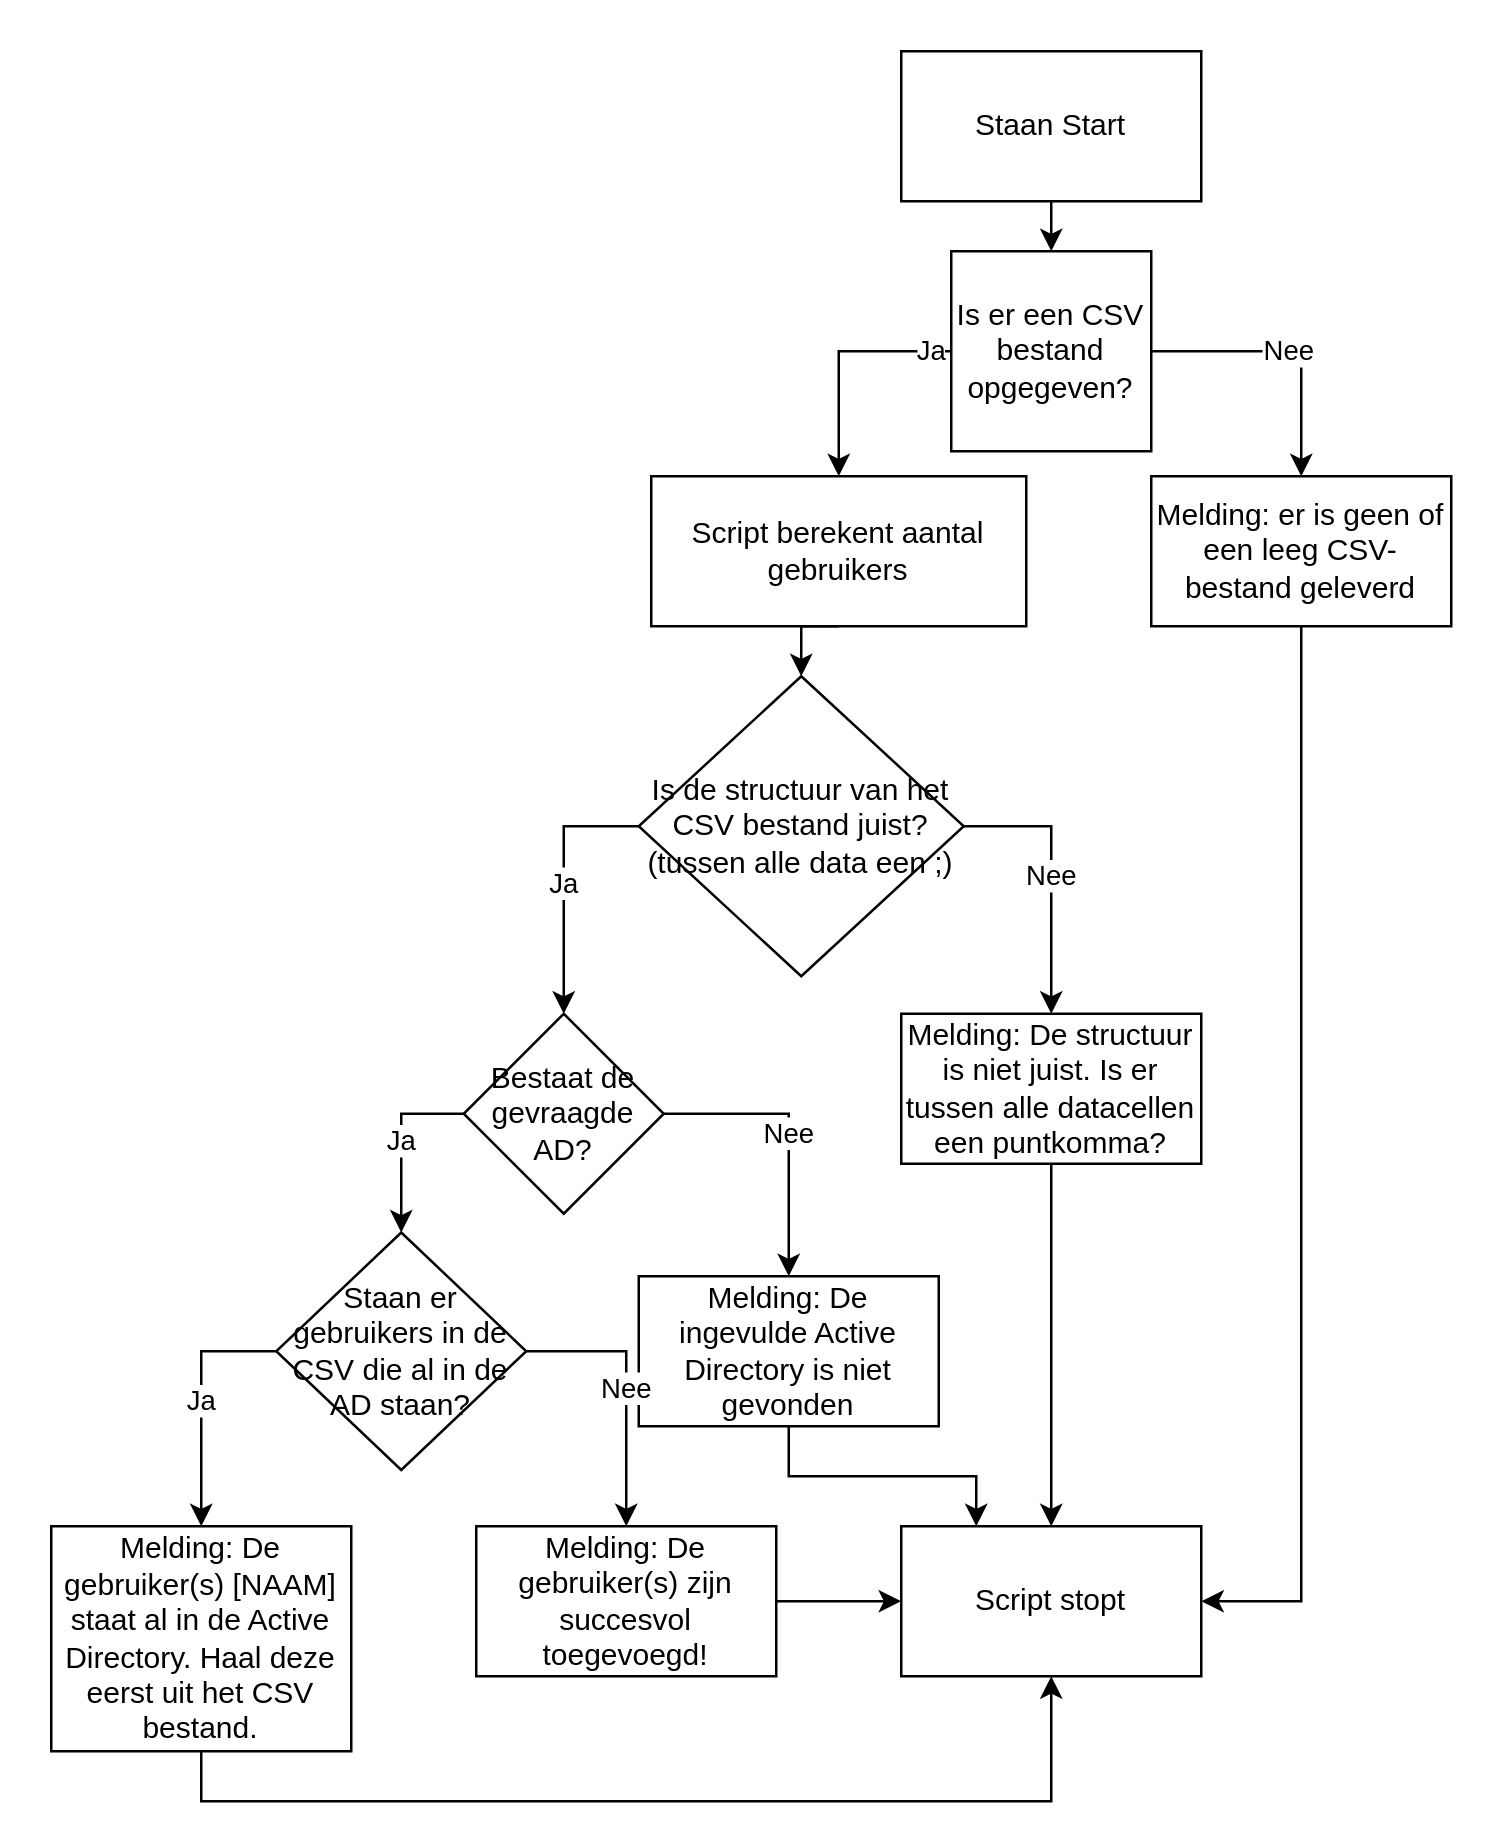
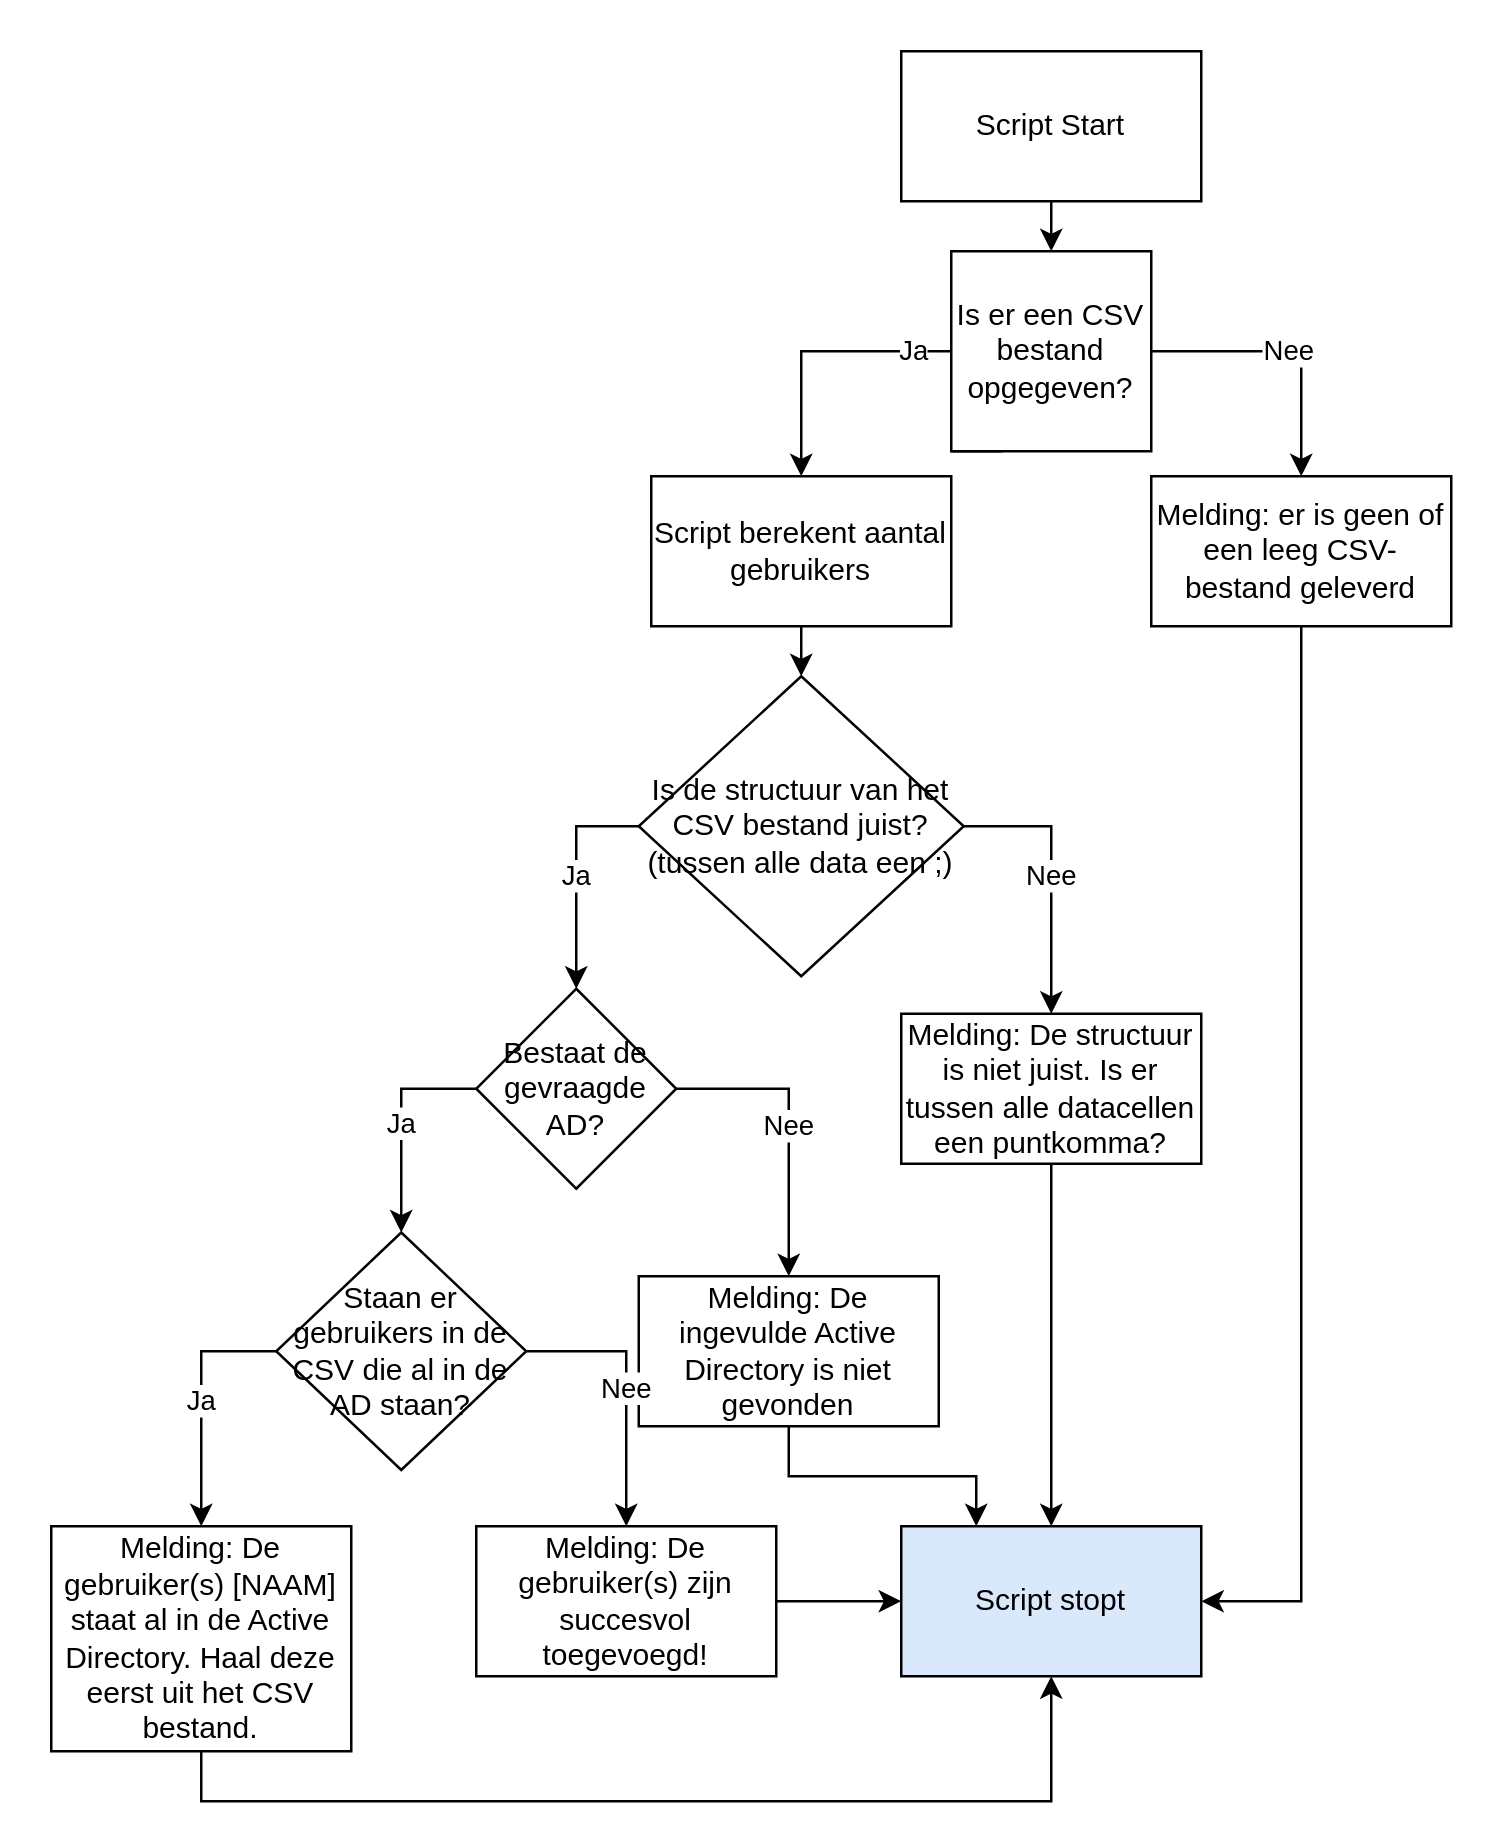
node "Staan Start": label "Staan Start" -> "Script Start"
node "Script berekent aantal gebruikers": size 375x150 -> 300x150
node "Bestaat de gevraagde AD?": moved (564, 1114) -> (576, 1089)
node "Script stopt": fillcolor #ffffff -> #dae8fc
